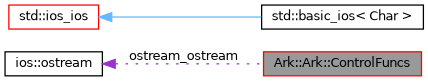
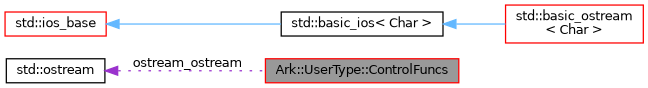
node "std::ios_ios": label "std::ios_ios" -> "std::ios_base"
node "std::basic_ostream < Char >": added
node "ios::ostream": label "ios::ostream" -> "std::ostream"
node "Ark::Ark::ControlFuncs": label "Ark::Ark::ControlFuncs" -> "Ark::UserType::ControlFuncs"
